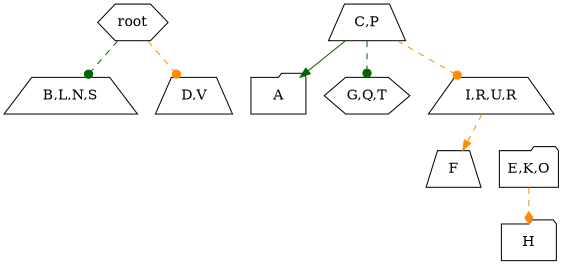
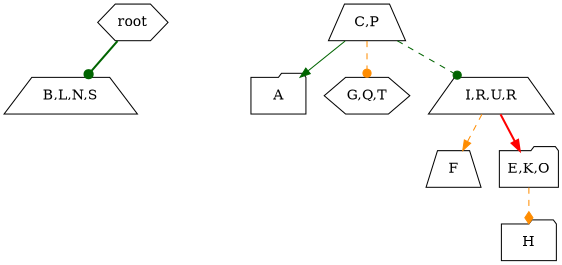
edge "C,P" -> "G,Q,T": color darkgreen -> darkorange
edge "root" -> "B,L,N,S": style dashed -> bold
edge "C,P" -> "I,R,U,R": color darkorange -> darkgreen
node "D,V": removed
edge "I,R,U,R" -> "E,K,O": added
